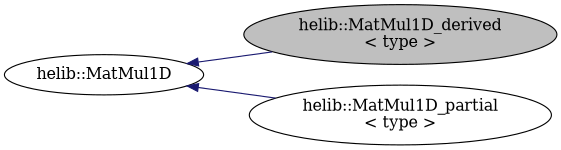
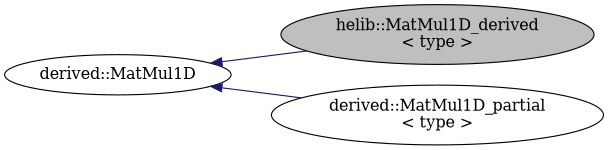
node "helib::MatMul1D": label "helib::MatMul1D" -> "derived::MatMul1D"
node "helib::MatMul1D_partial < type >": label "helib::MatMul1D_partial < type >" -> "derived::MatMul1D_partial < type >"
